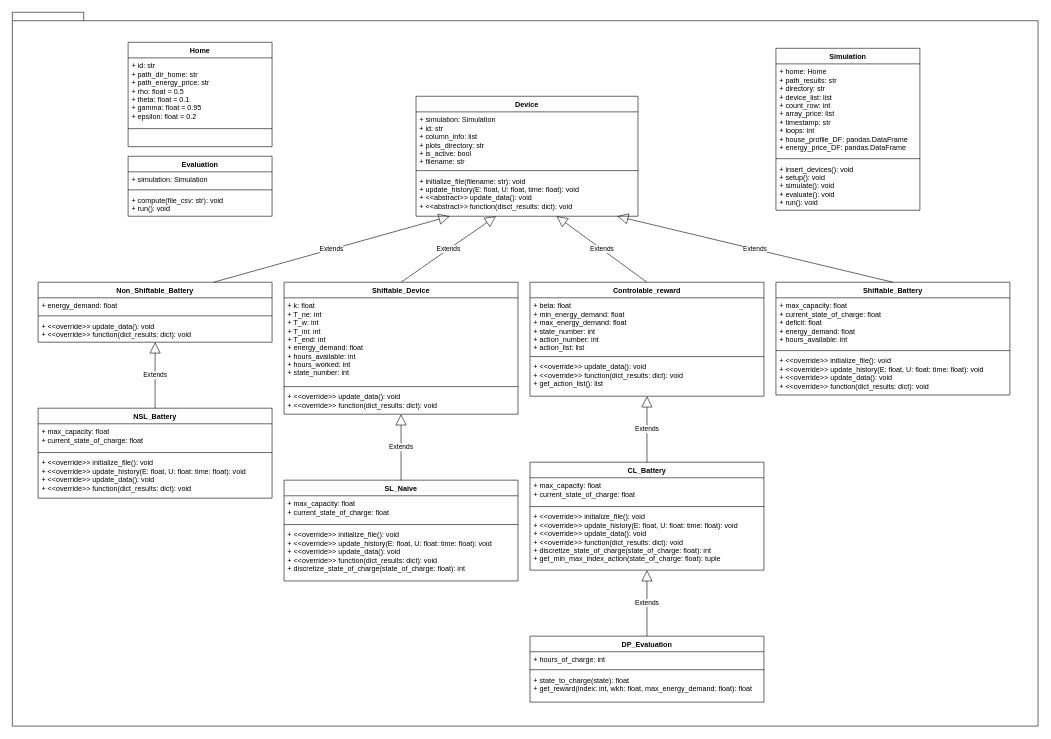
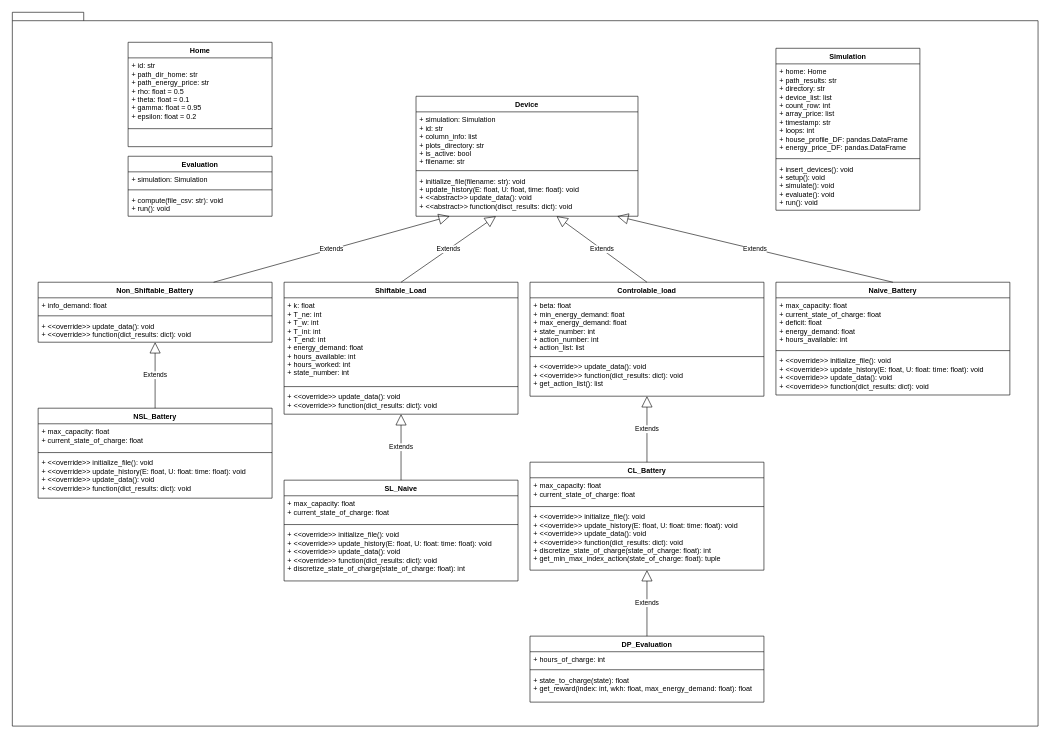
node "Shiftable_Device": label "Shiftable_Device" -> "Shiftable_Load"
node "Controlable_reward": label "Controlable_reward" -> "Controlable_load"
node "Shiftable_Battery": label "Shiftable_Battery" -> "Naive_Battery"
node "+ energy_demand: float": label "+ energy_demand: float" -> "+ info_demand: float"
